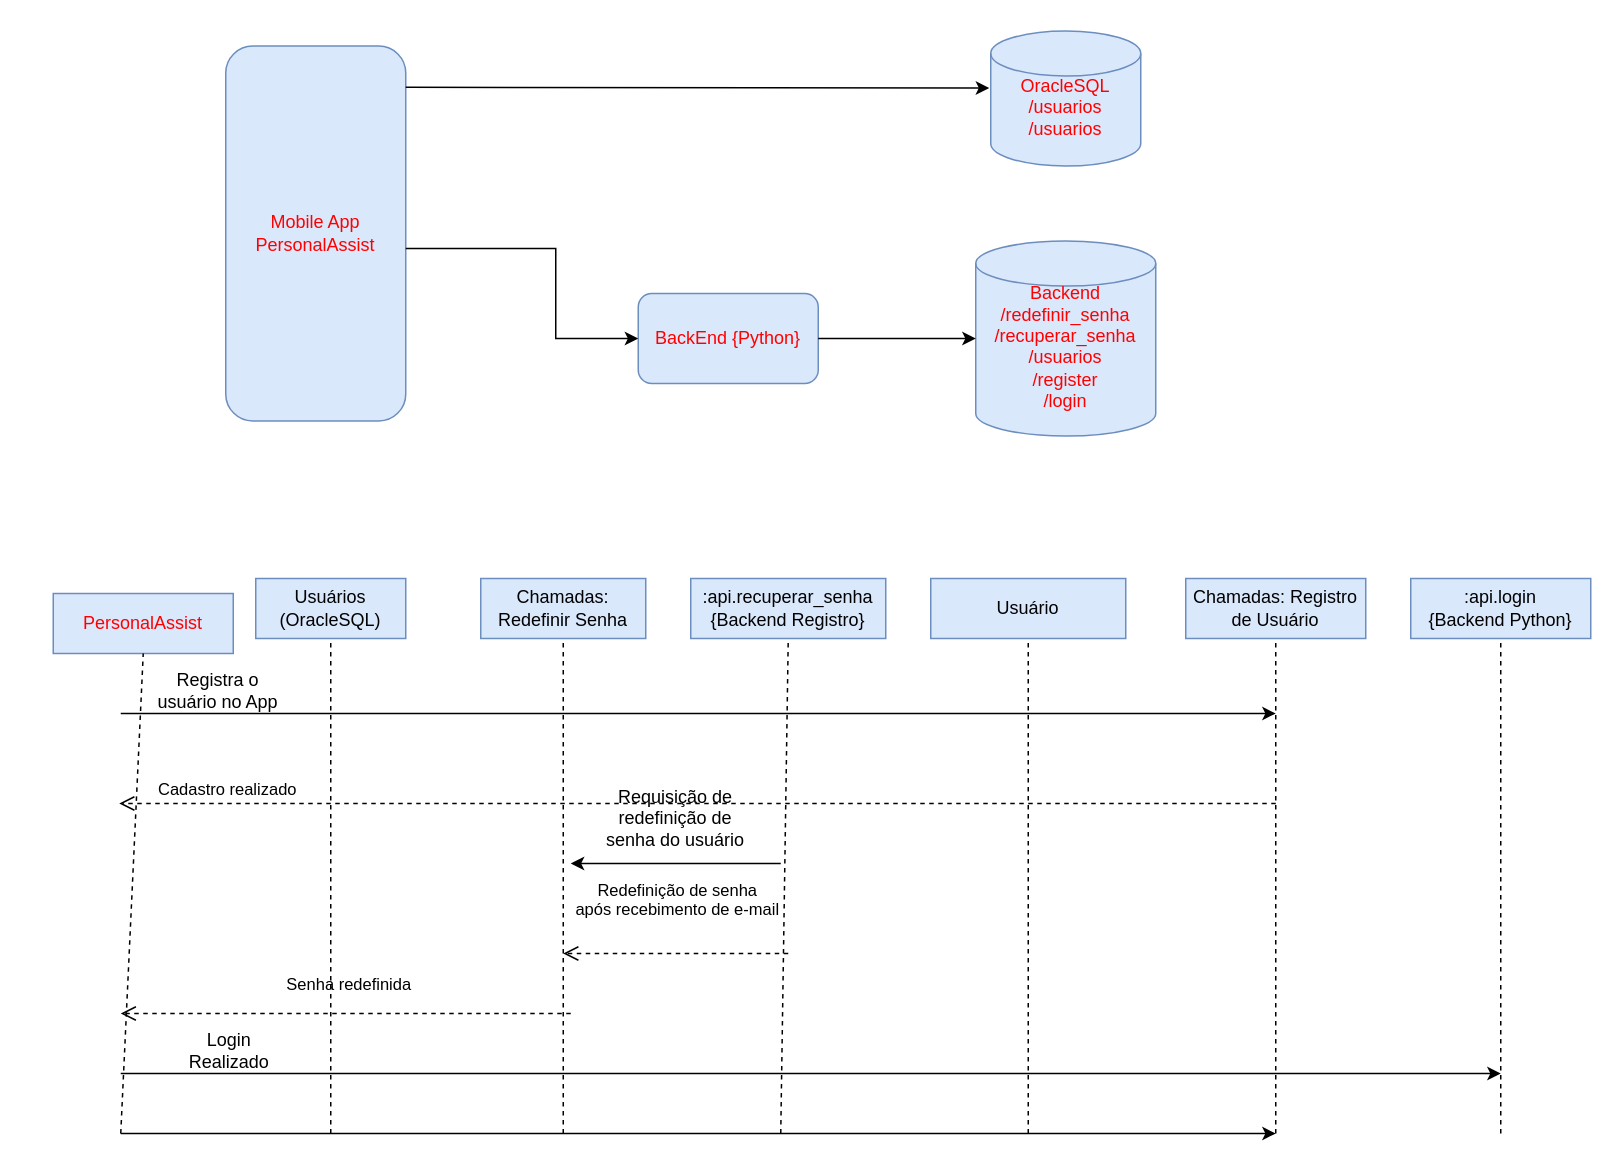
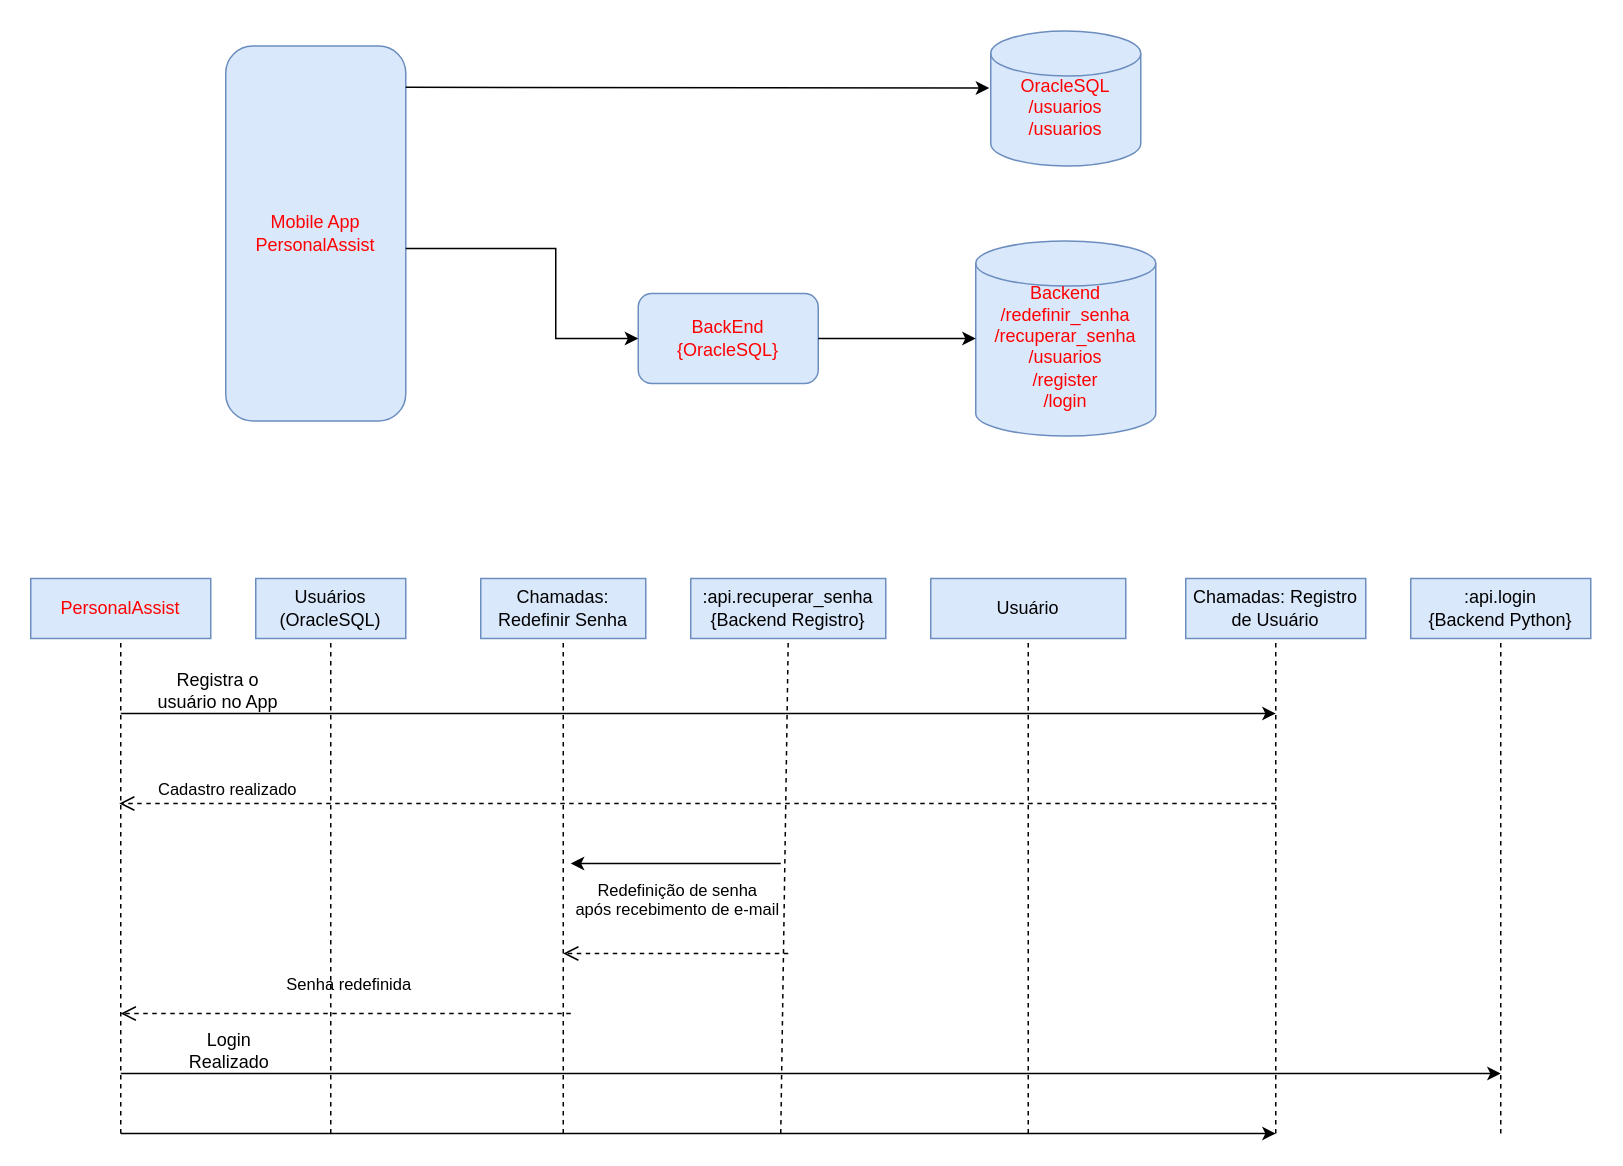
node "BackEnd {Python}": label "BackEnd {Python}" -> "BackEnd {OracleSQL}"
node "PersonalAssist": moved (143, 623) -> (121, 608)
node "Requisição de redefinição de senha do usuário": removed
